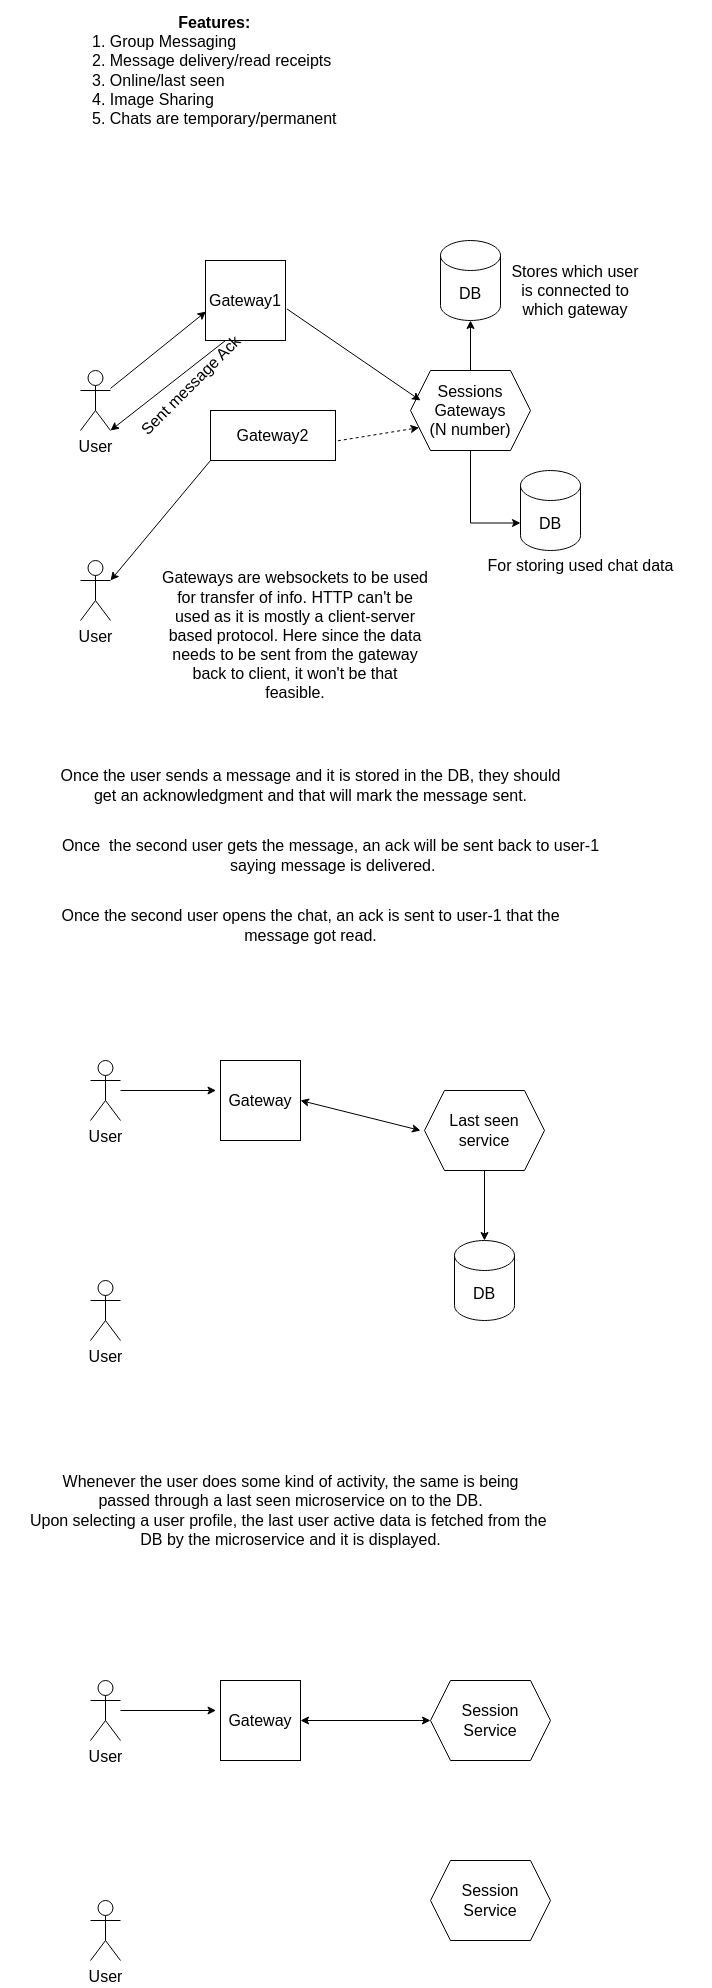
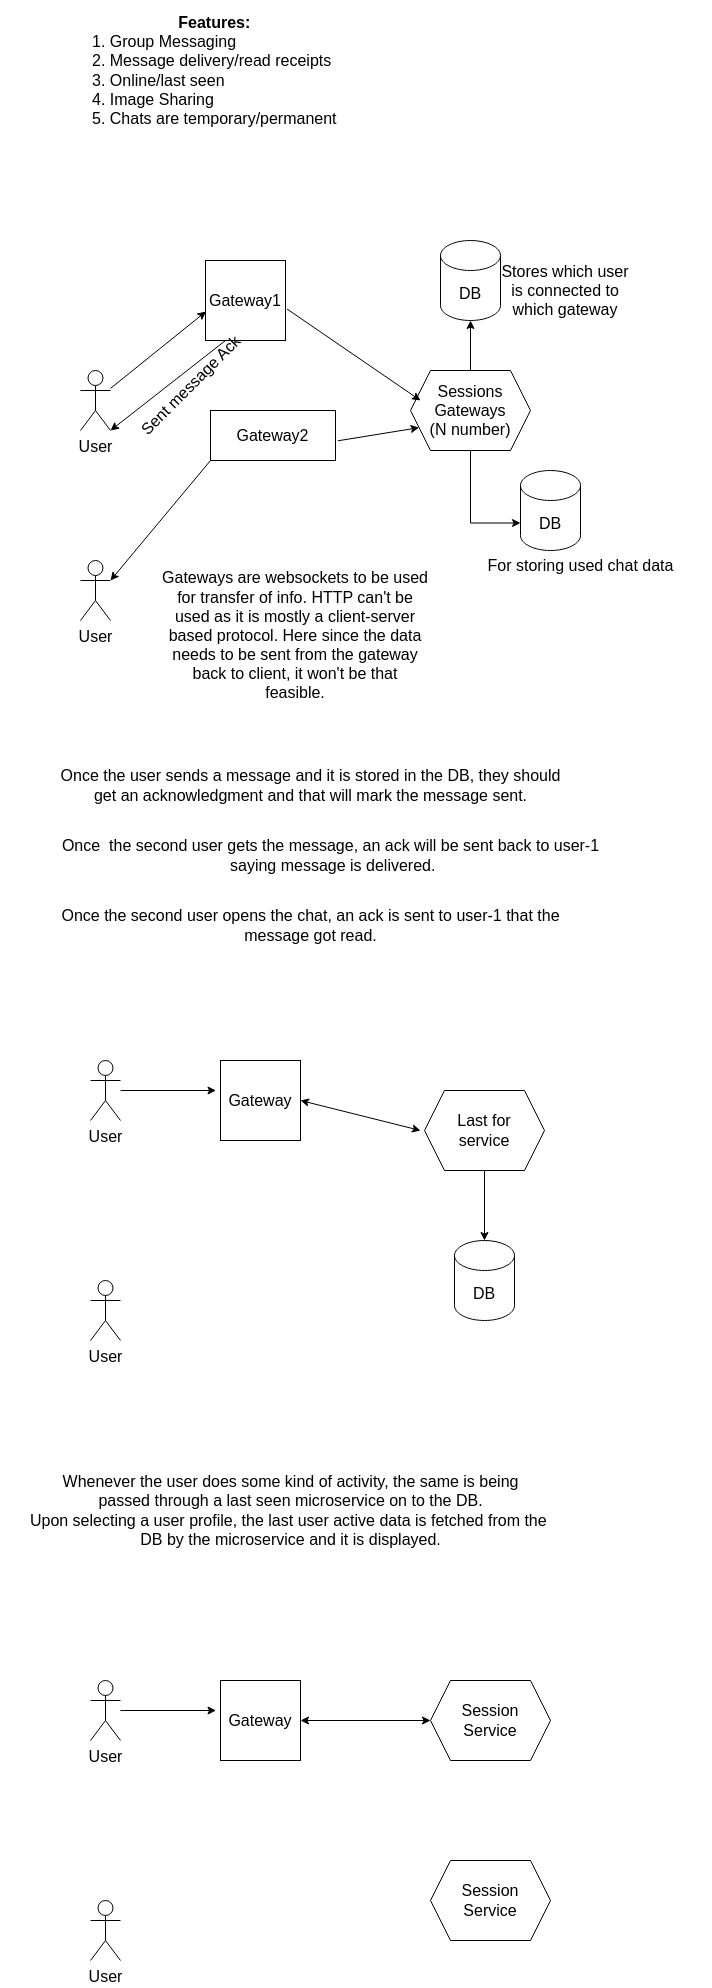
node "Stores which user is connected to which gateway": moved (576, 291) -> (566, 291)
edge "Gateway2" -> "Sessions Gateways (N number)": style dashed -> solid
node "Last seen service": label "Last seen service" -> "Last for service"
